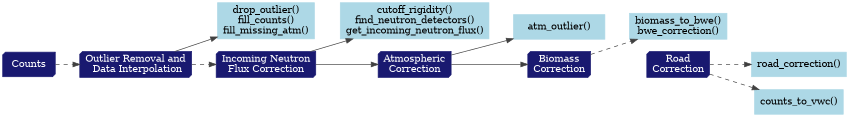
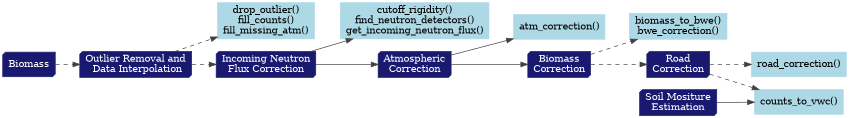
node "atm_outlier()": label "atm_outlier()" -> "atm_correction()"
edge "Outlier Removal and Data Interpolation" -> "drop_outlier() fill_counts() fill_missing_atm()": style solid -> dashed
node "Counts": label "Counts" -> "Biomass"
edge "Biomass Correction" -> "Road Correction": added
node "Soil Mositure Estimation": added
